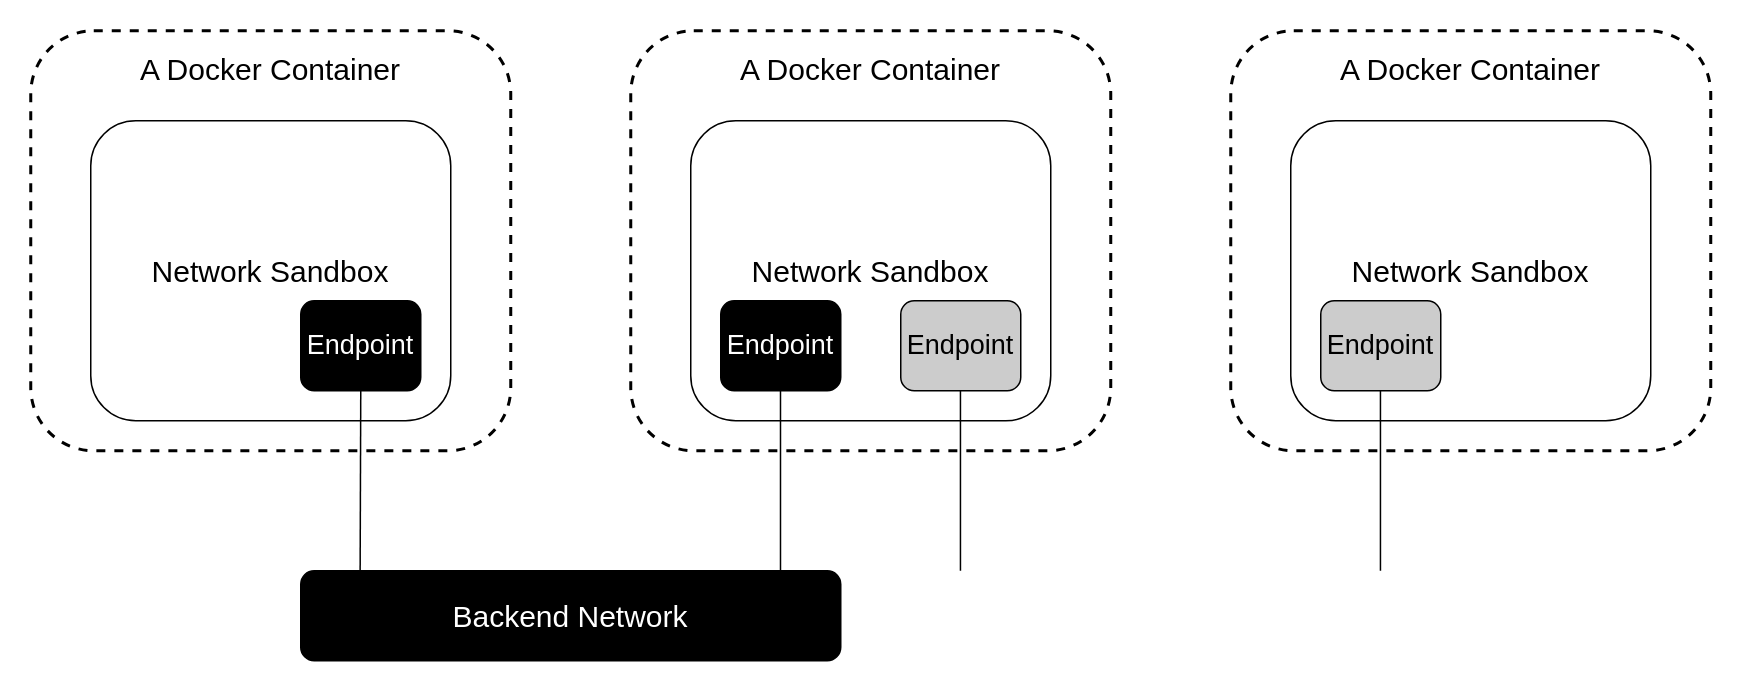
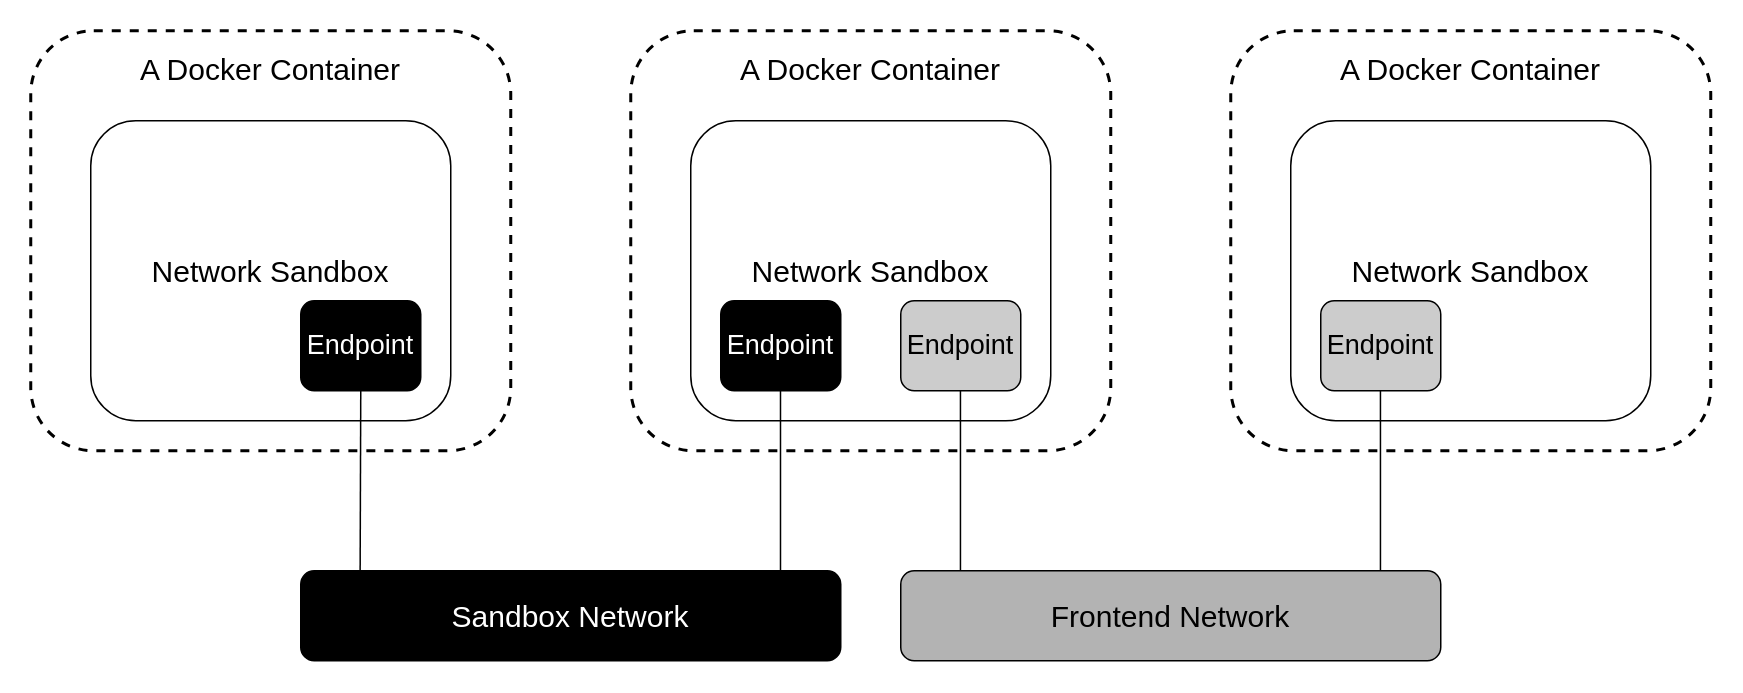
node "Backend Network": label "Backend Network" -> "Sandbox Network"
node "Frontend Network": added
